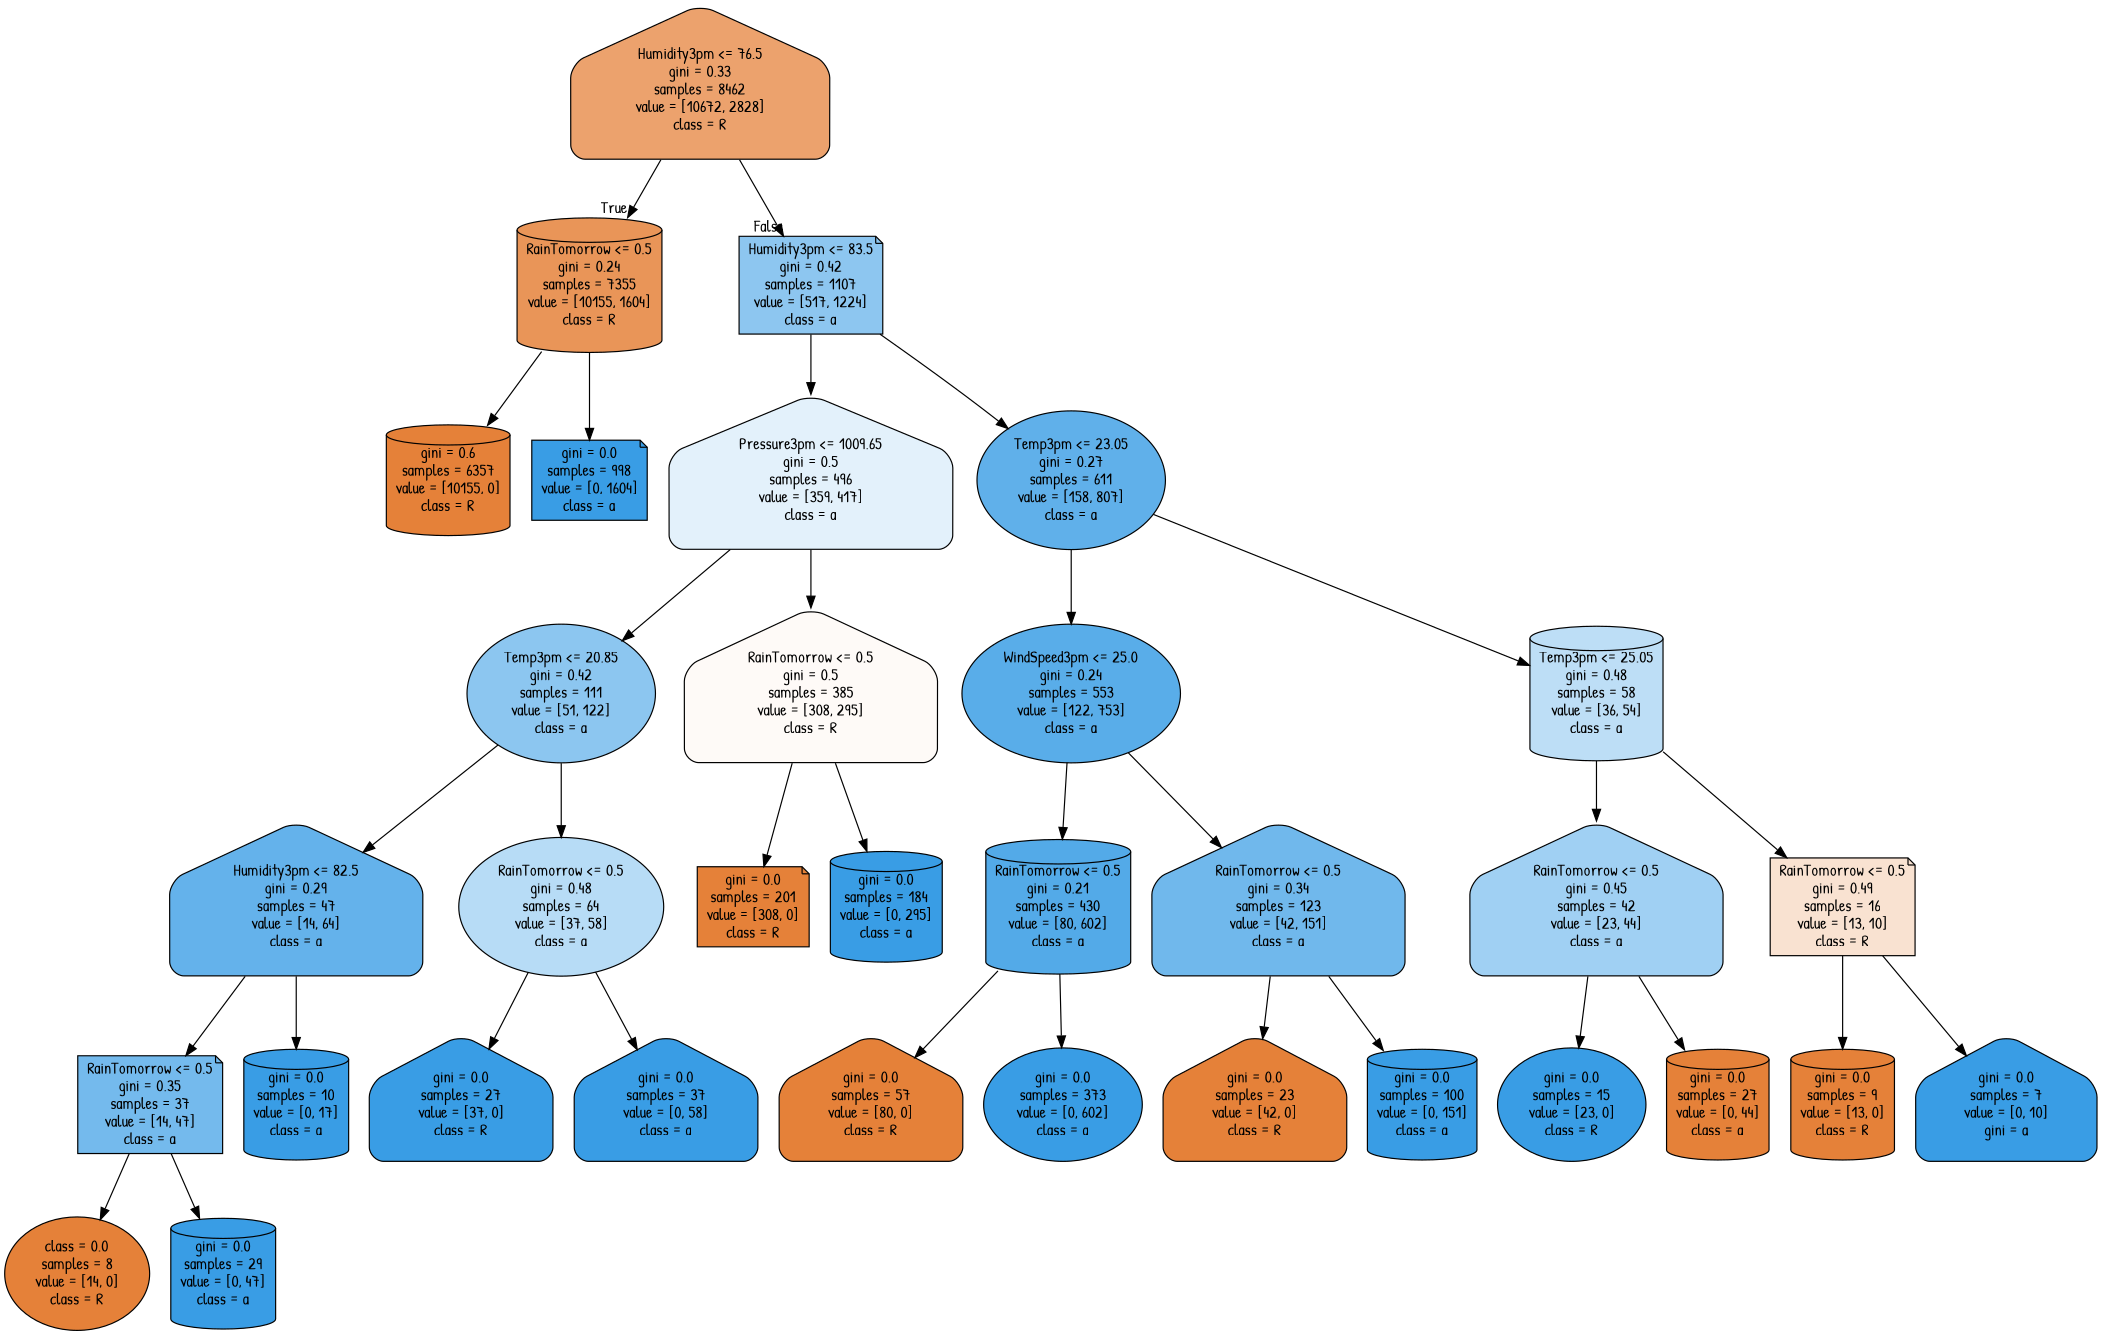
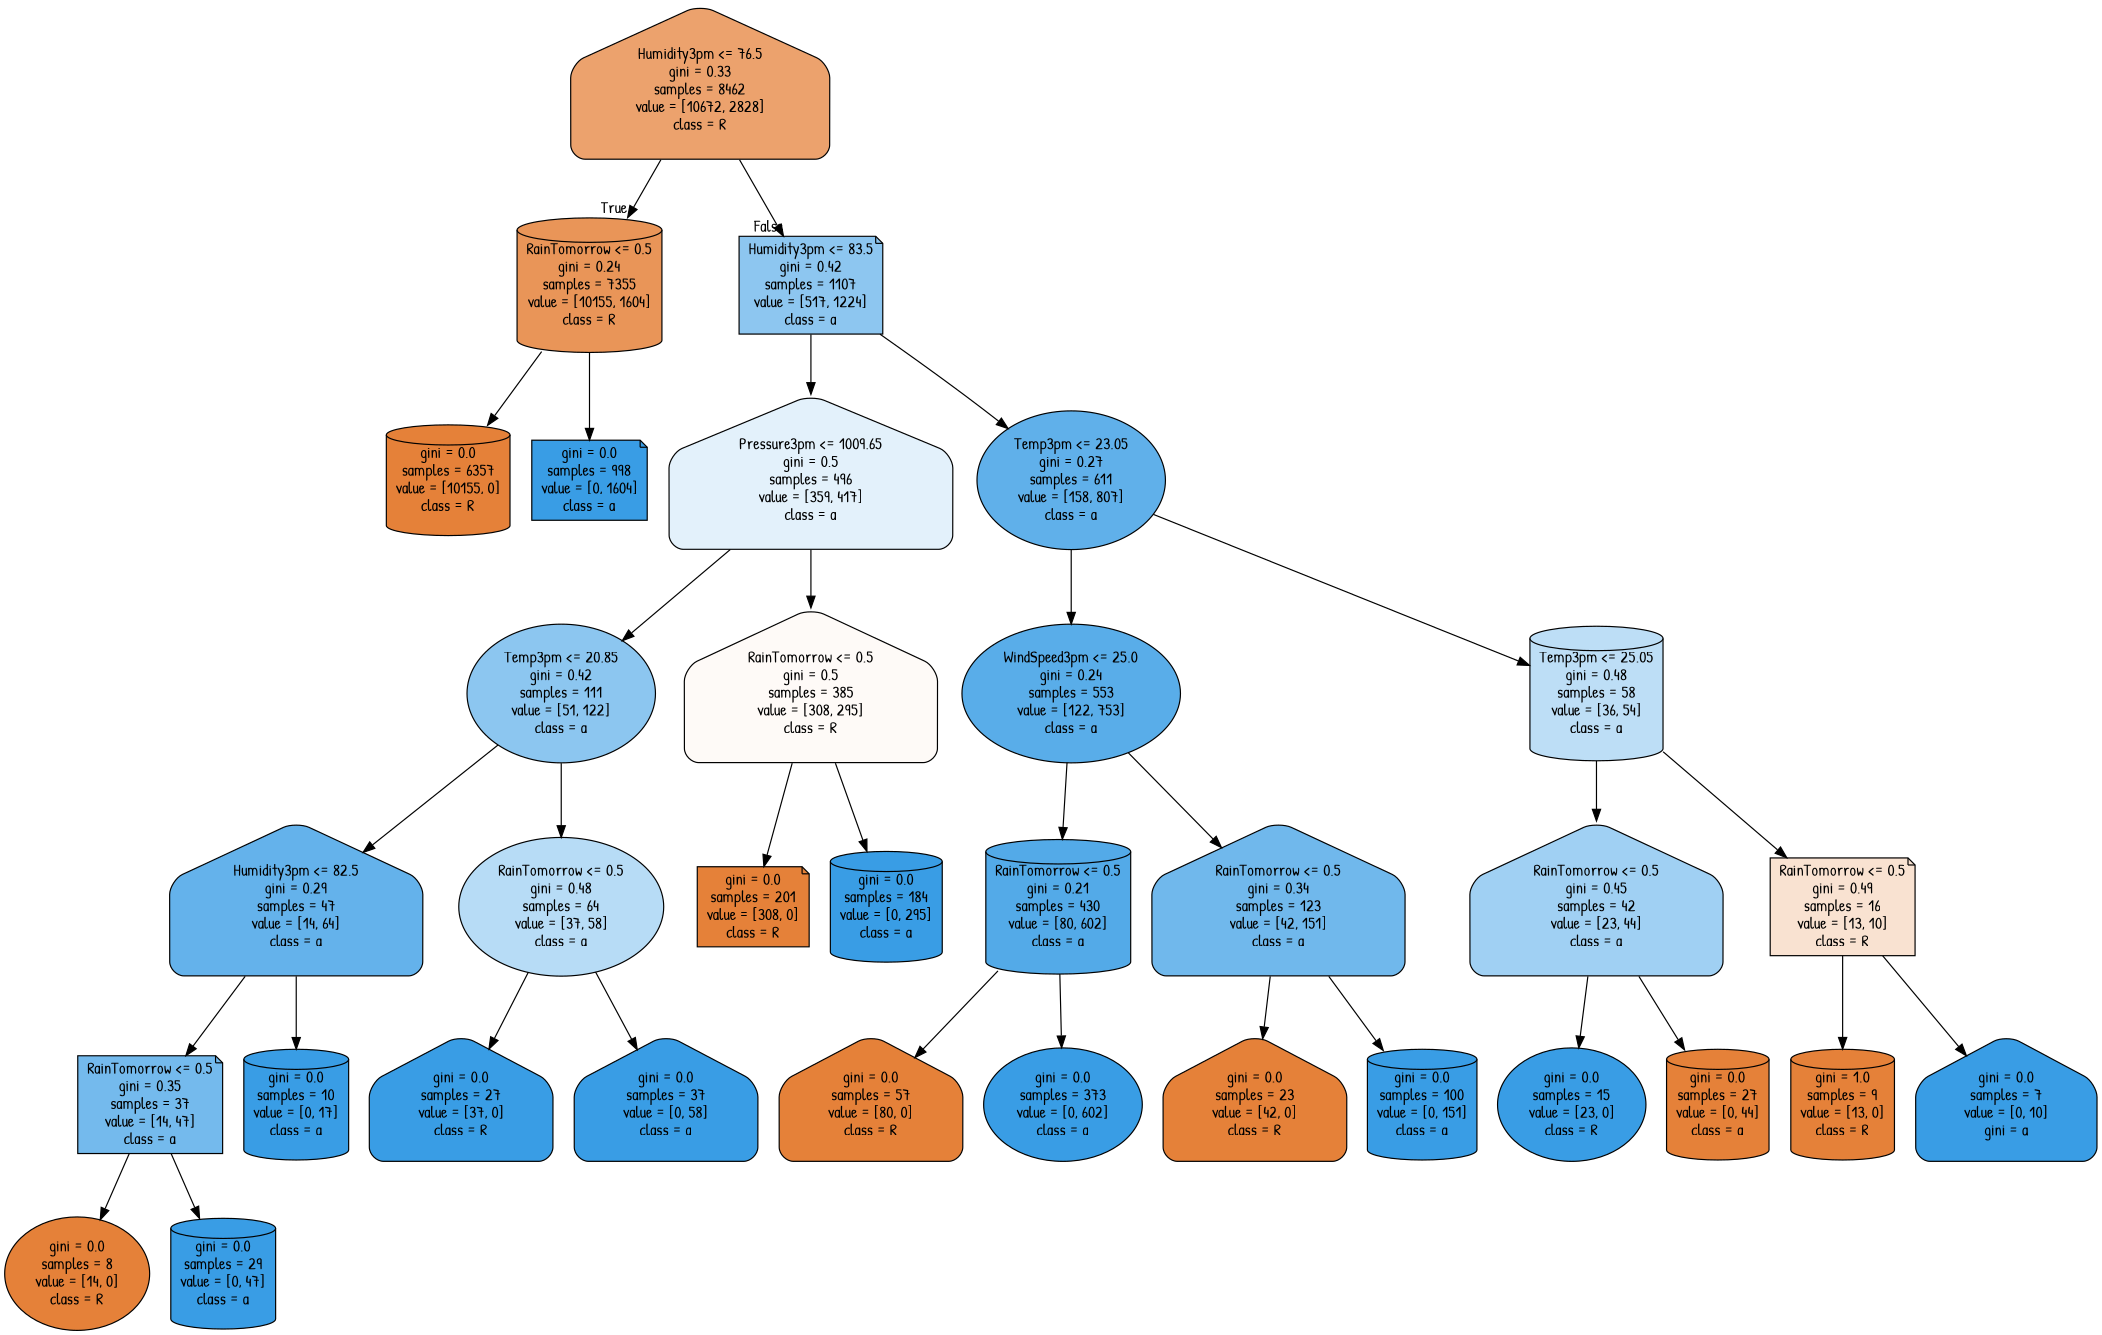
node "gini = 0.6 samples = 6357 value = [10155, 0] class = R": label "gini = 0.6 samples = 6357 value = [10155, 0] class = R" -> "gini = 0.0 samples = 6357 value = [10155, 0] class = R"
node "gini = 0.0 samples = 9 value = [13, 0] class = R": label "gini = 0.0 samples = 9 value = [13, 0] class = R" -> "gini = 1.0 samples = 9 value = [13, 0] class = R"
node "class = 0.0 samples = 8 value = [14, 0] class = R": label "class = 0.0 samples = 8 value = [14, 0] class = R" -> "gini = 0.0 samples = 8 value = [14, 0] class = R"
